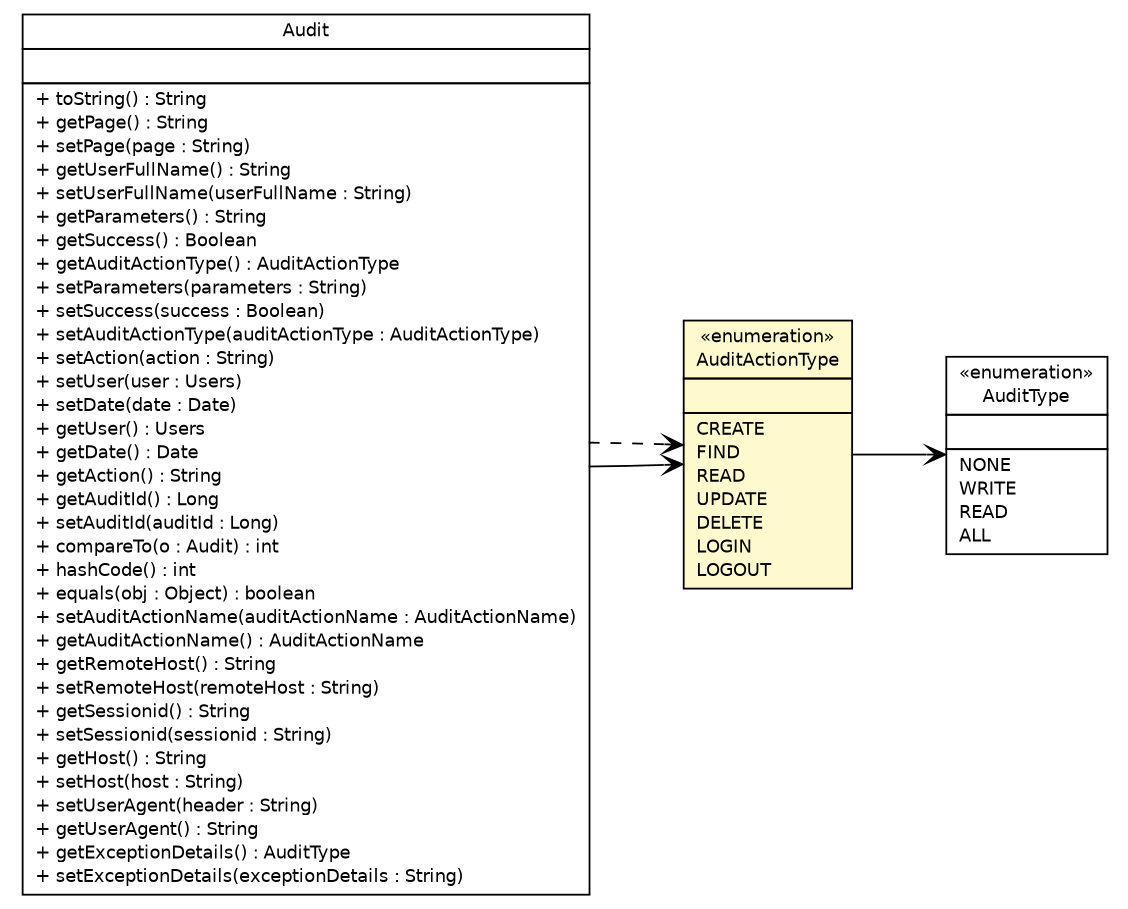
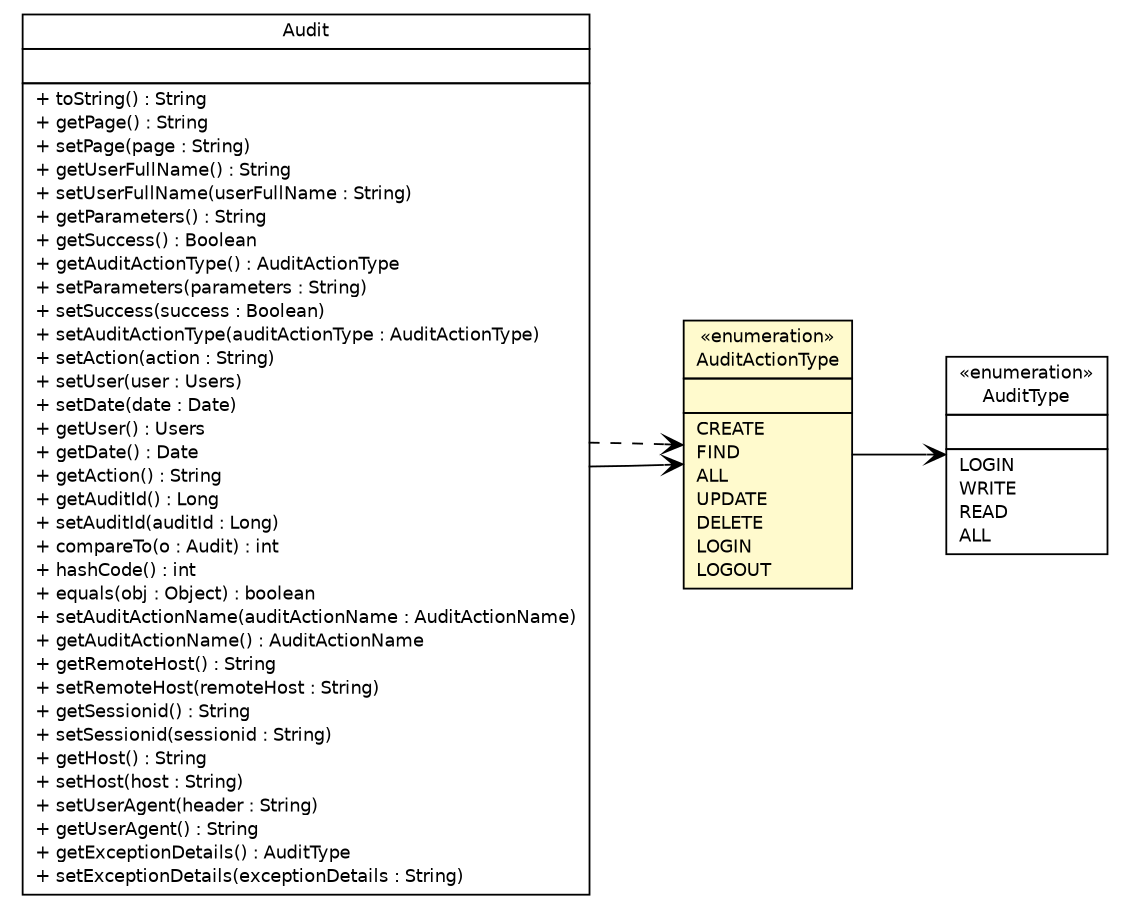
node "AuditType": text "NONE" -> "LOGIN"
node "AuditActionType": text "READ" -> "ALL"
